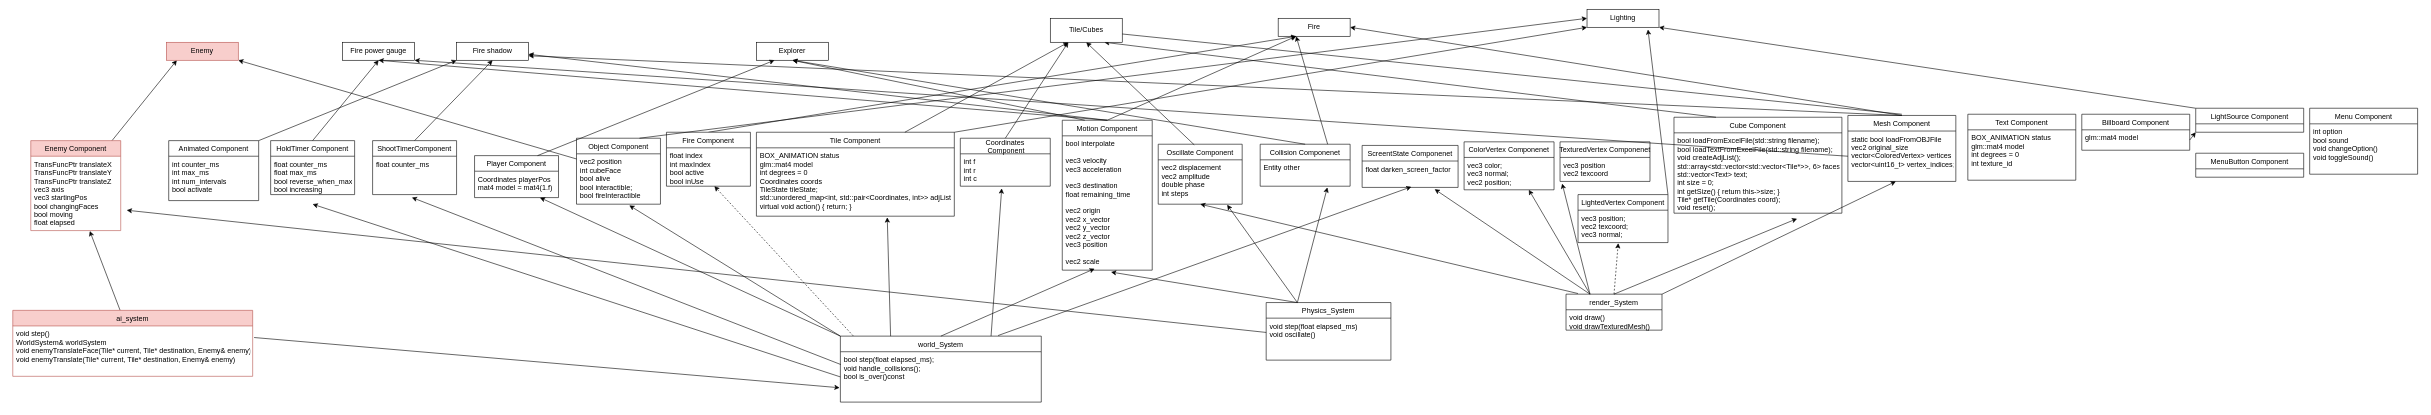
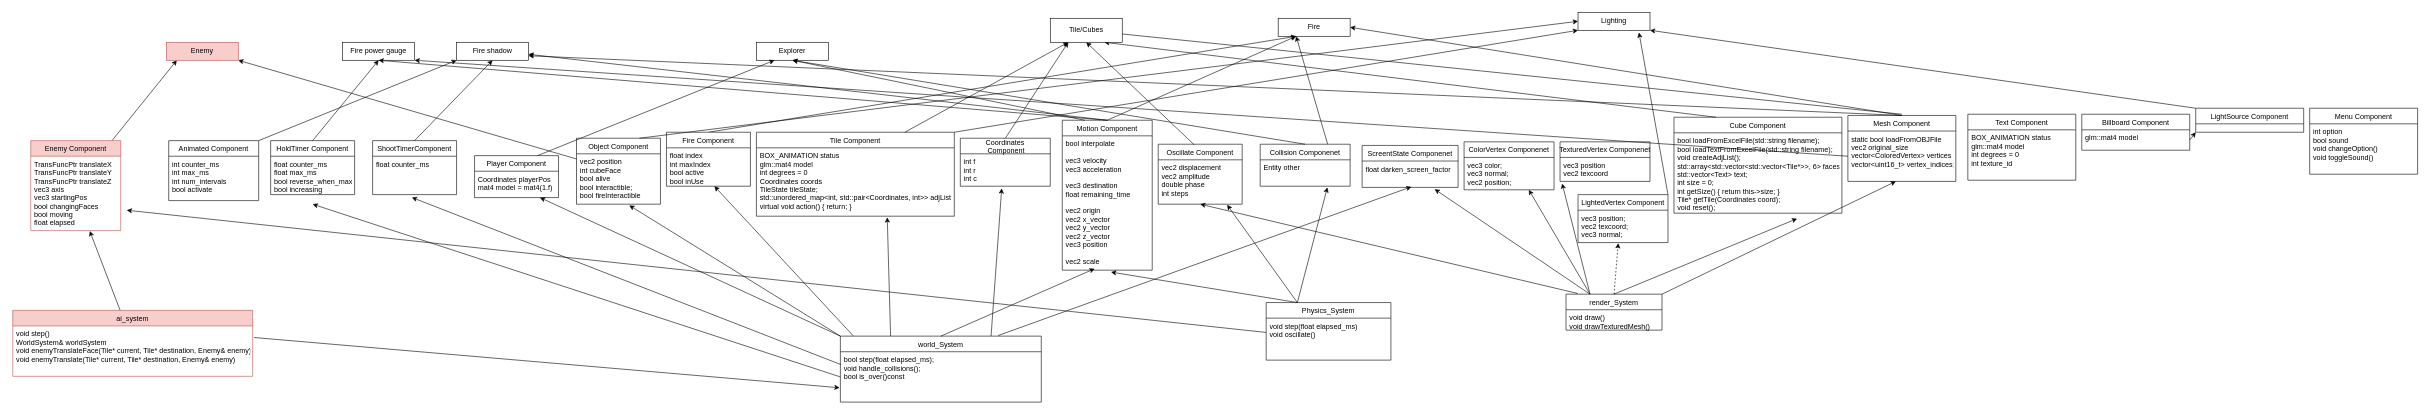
node "Lighting": moved (1623, 18) -> (1614, 21)
node "MenuButton Component": removed
edge "world_System" -> "float index int maxIndex bool active bool inUse": style dashed -> solid
